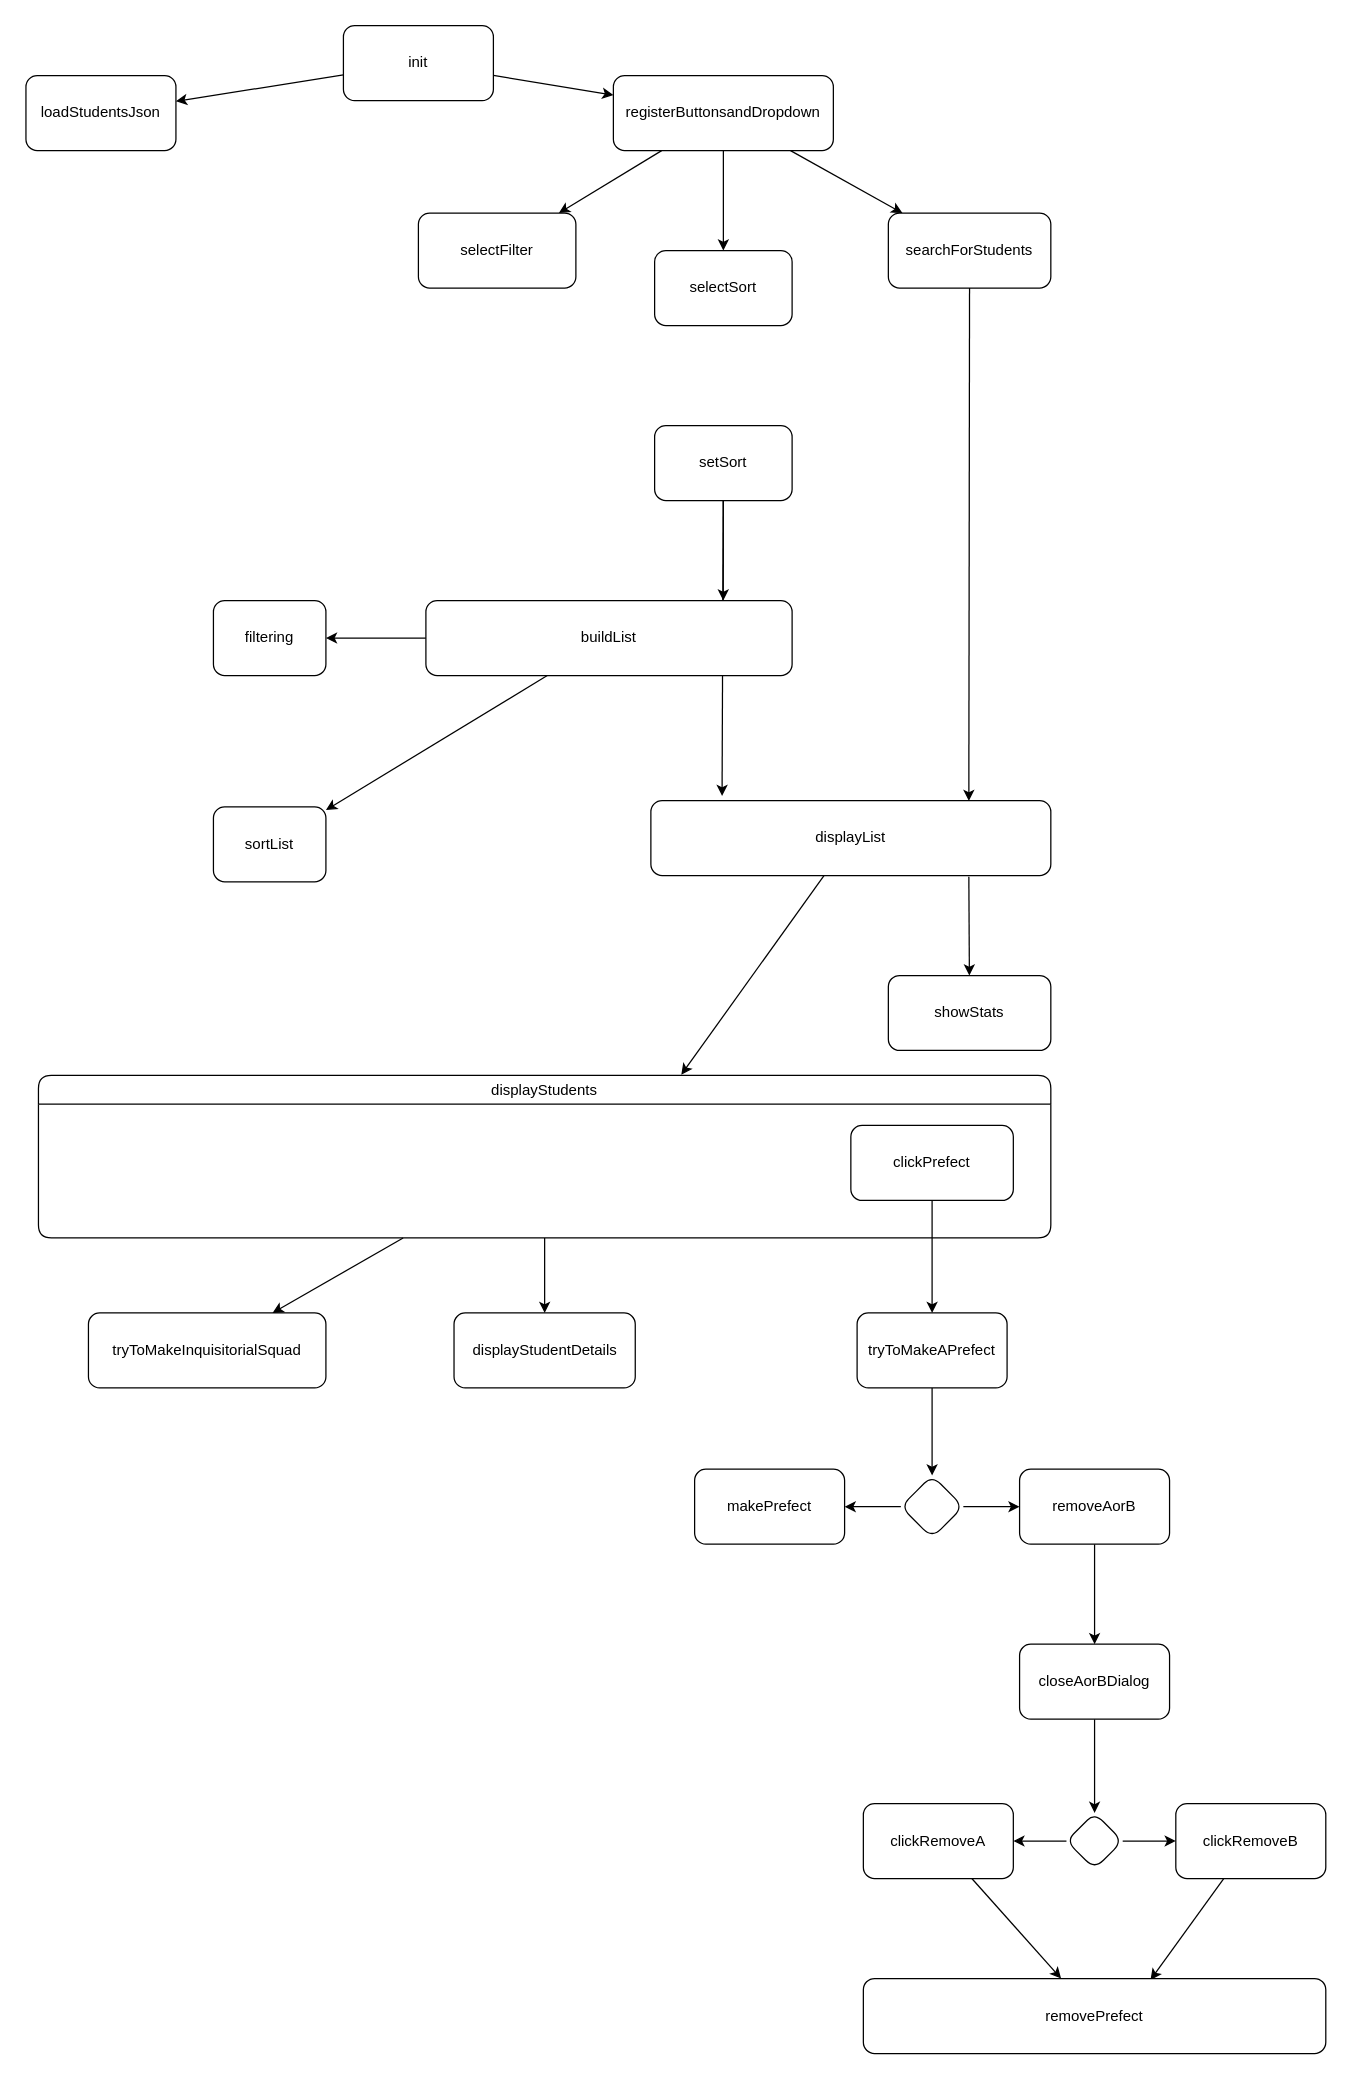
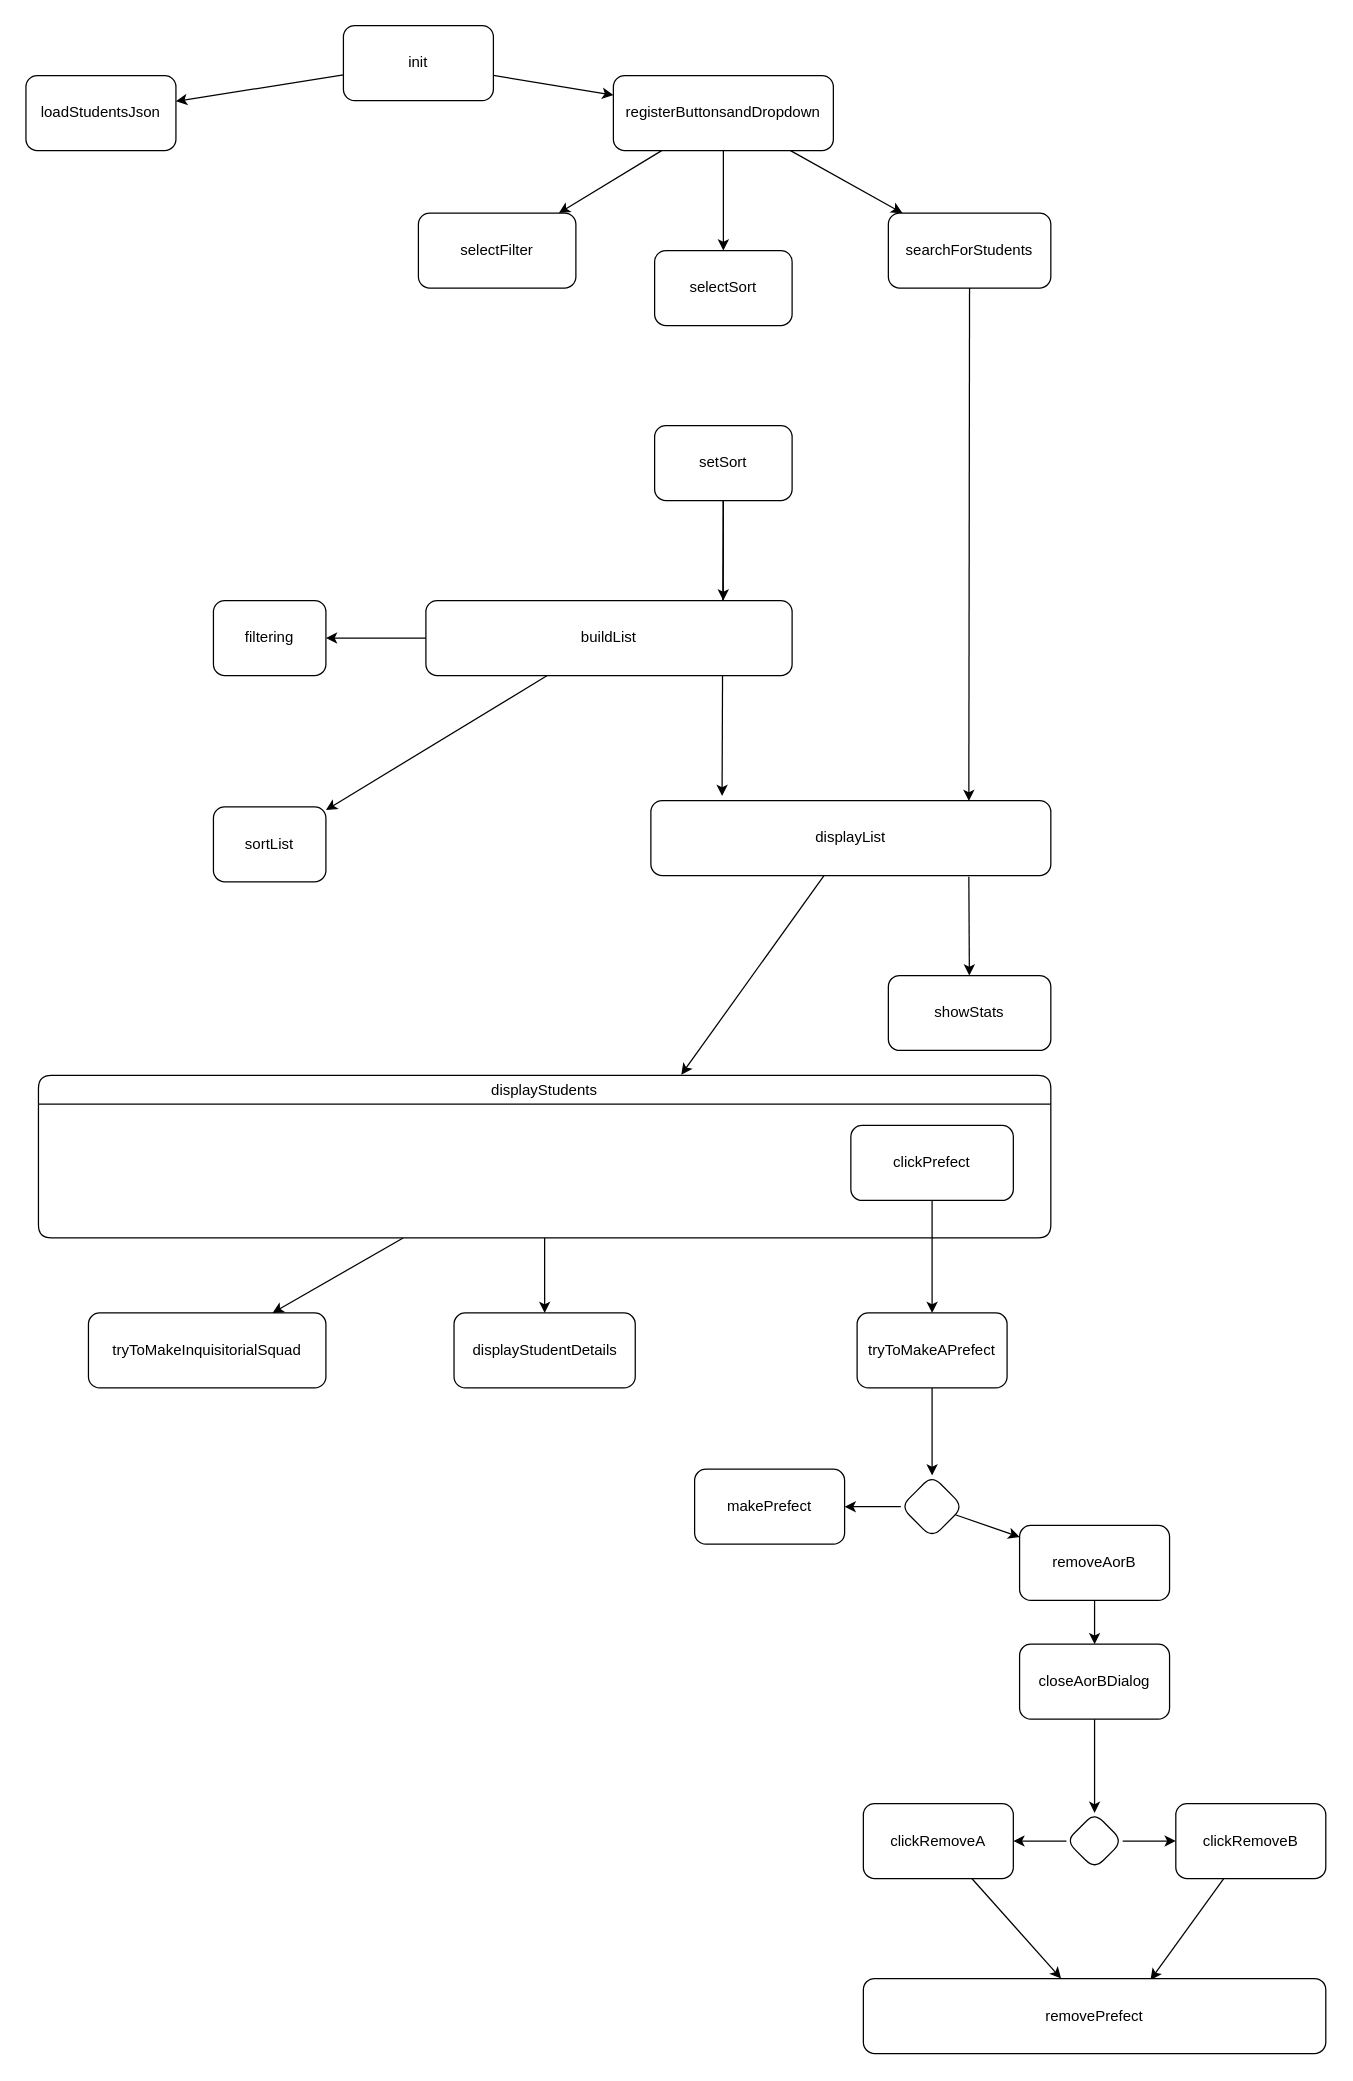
node "removeAorB": moved (1094, 1507) -> (1094, 1563)
